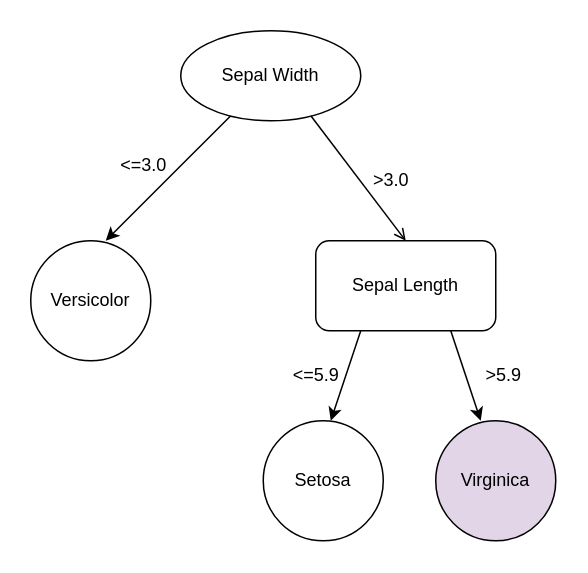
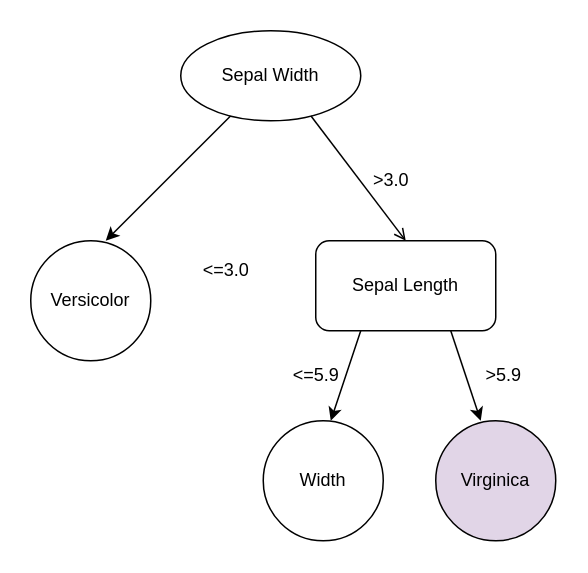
node "<=3.0": moved (143, 166) -> (226, 271)
node "Setosa": label "Setosa" -> "Width"
